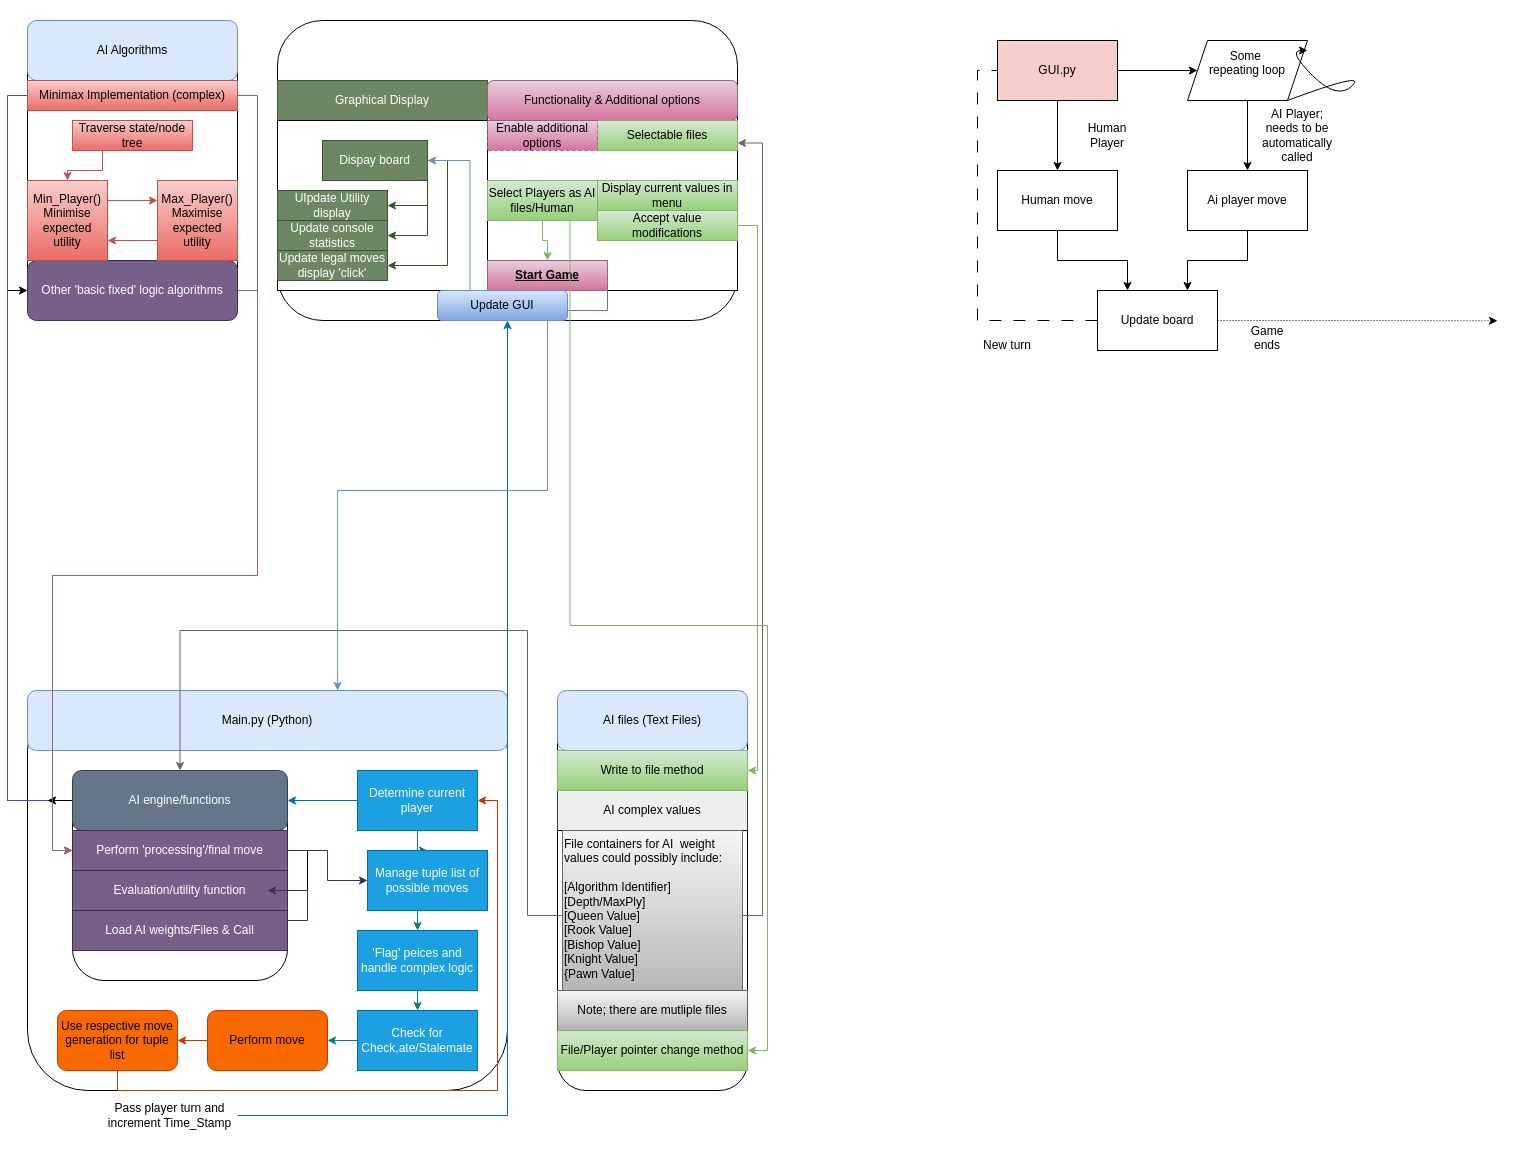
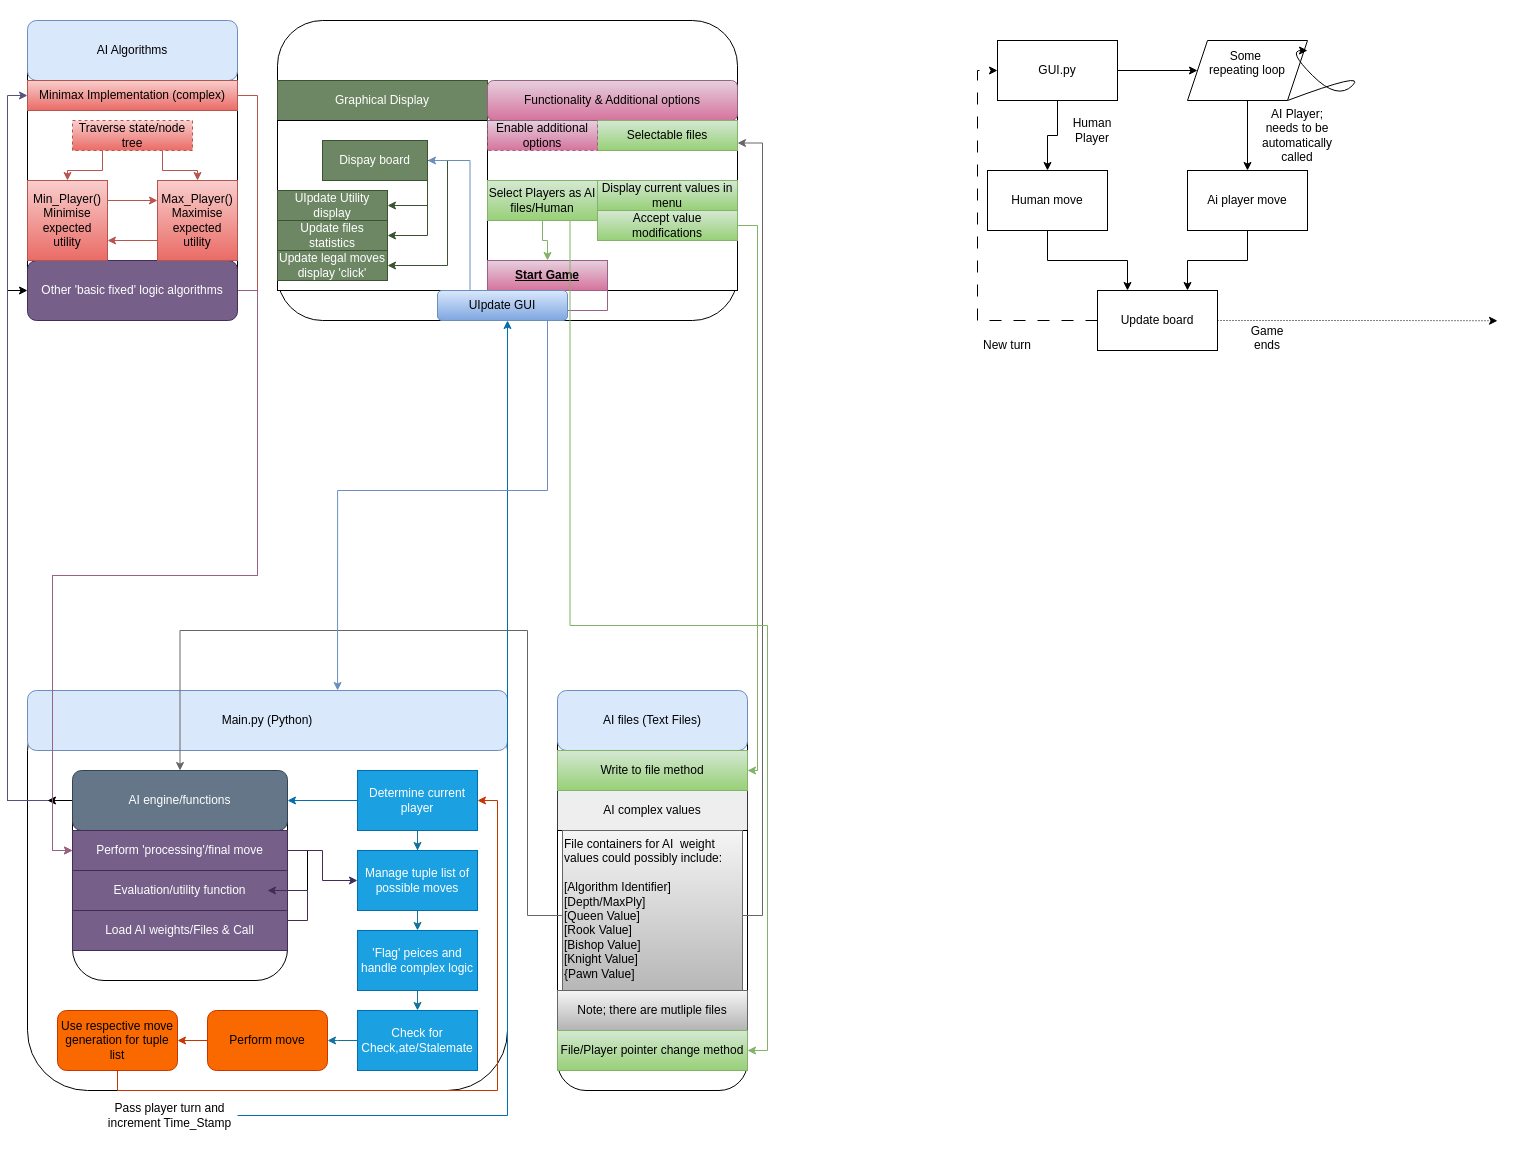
edge "GUI.py" -- "Update board": arrowhead none -> classic
node "GUI.py": fillcolor #f8cecc -> #ffffff
edge "Minimax Implementation (complex)" -- "AI engine/functions": arrowhead none -> classic
node "Traverse state/node tree": style solid -> dashed
node "Human Player": moved (1108, 136) -> (1093, 131)
edge "Traverse state/node tree" -> "Max_Player() Maximise expected utility": added
node "Human move": moved (1058, 201) -> (1048, 201)
node "Update console statistics": label "Update console statistics" -> "Update files statistics"
node "Update GUI": label "Update GUI" -> "UIpdate GUI"
node "Manage tuple list of possible moves": moved (428, 881) -> (418, 881)
